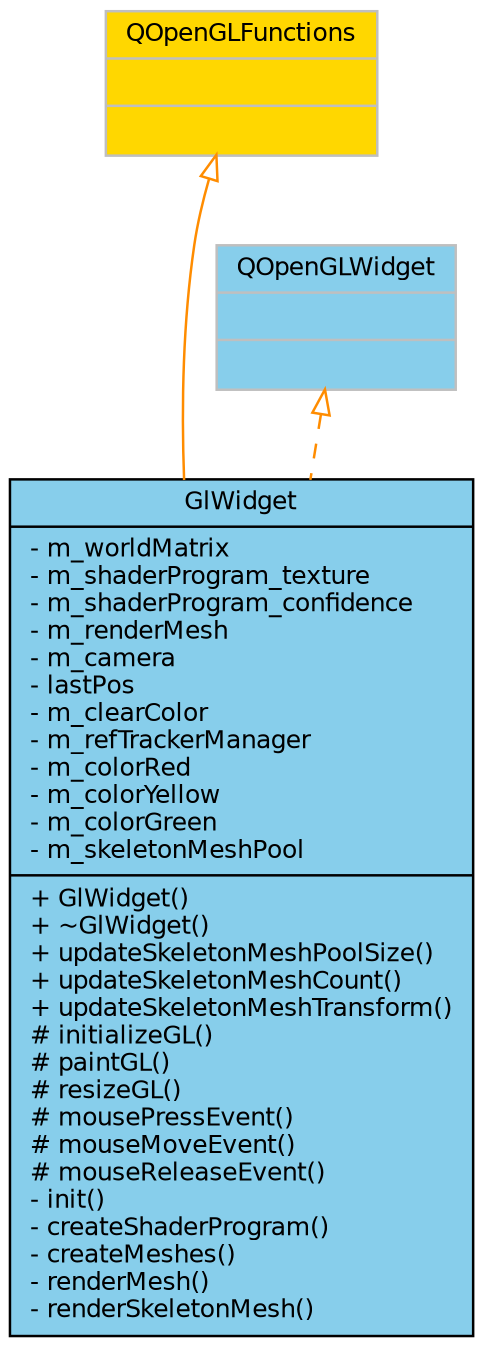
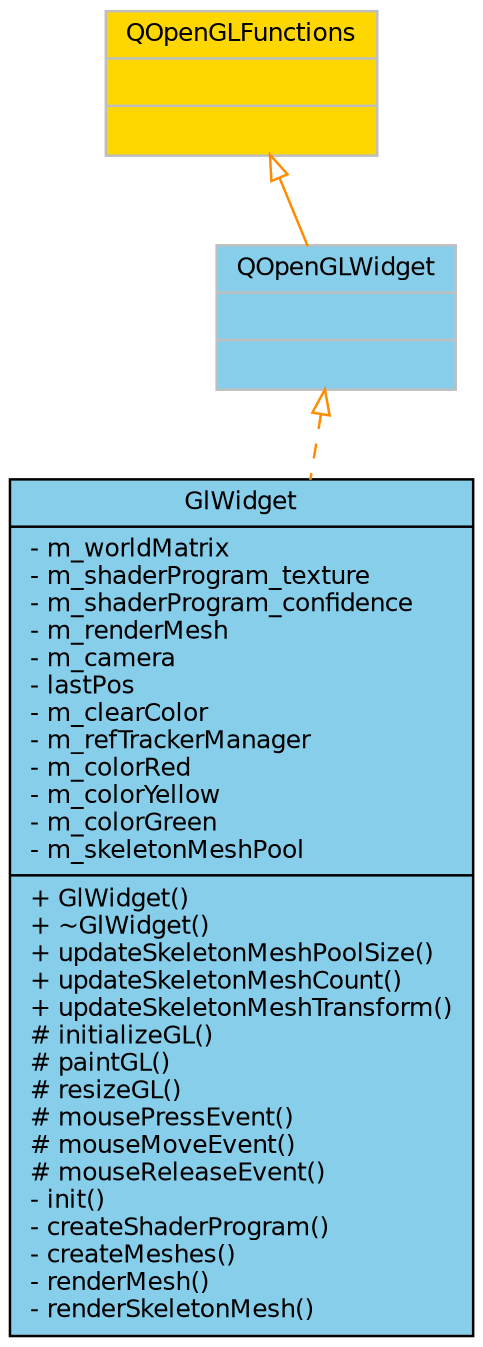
edge "GlWidget" -> "QOpenGLFunctions": now "QOpenGLWidget" -> "QOpenGLFunctions"
